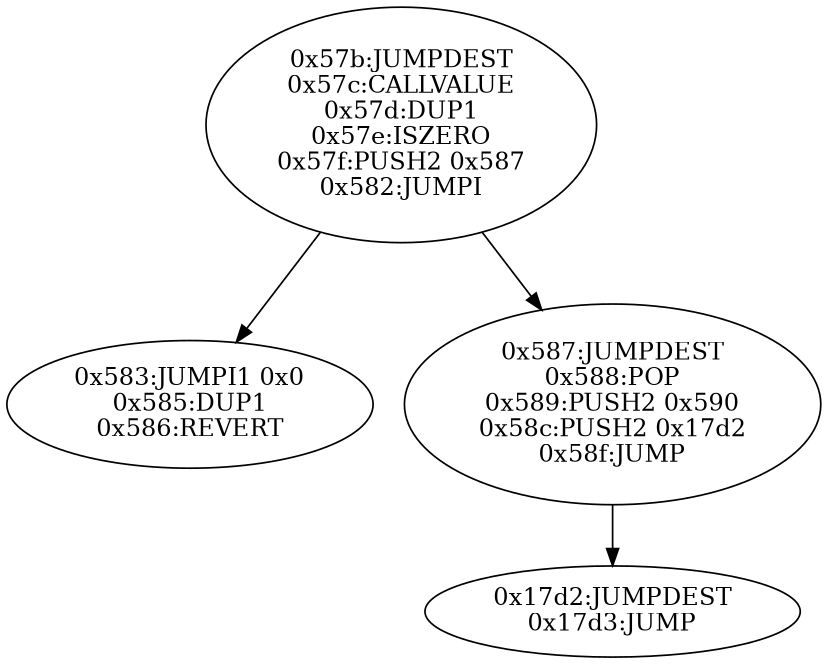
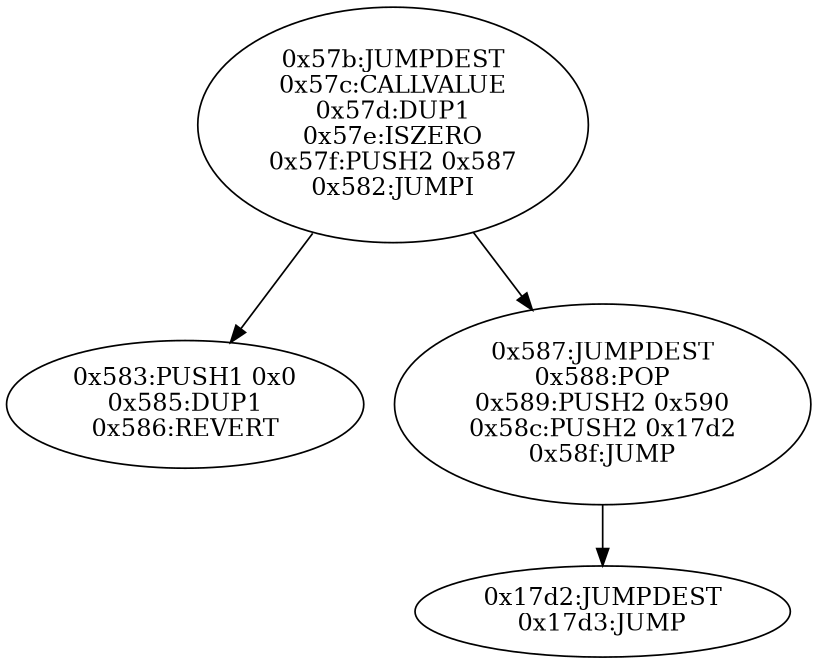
node "0x583:JUMPI1 0x0 0x585:DUP1 0x586:REVERT": label "0x583:JUMPI1 0x0 0x585:DUP1 0x586:REVERT" -> "0x583:PUSH1 0x0 0x585:DUP1 0x586:REVERT"
